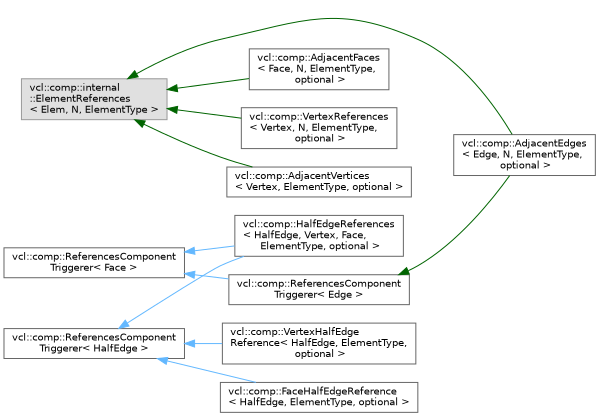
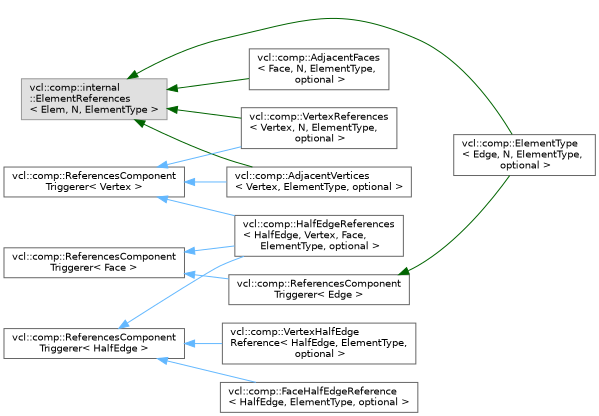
node "vcl::comp::AdjacentEdges < Edge, N, ElementType, optional >": label "vcl::comp::AdjacentEdges < Edge, N, ElementType, optional >" -> "vcl::comp::ElementType < Edge, N, ElementType, optional >"
node "vcl::comp::ReferencesComponent Triggerer< Vertex >": added
